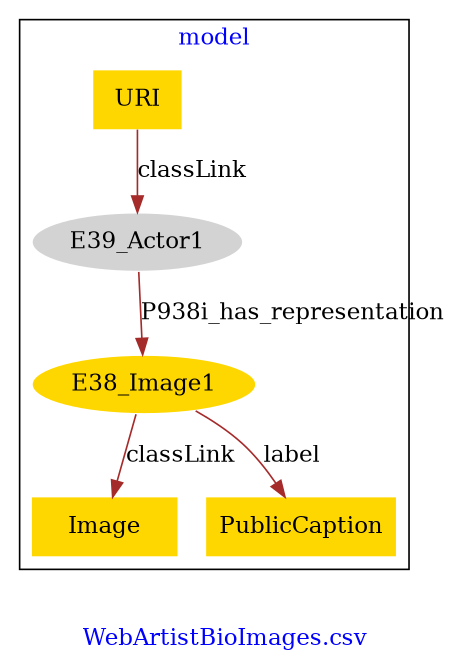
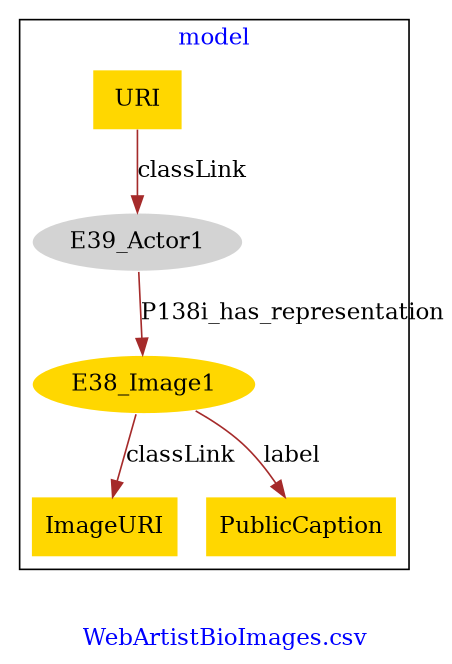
edge "E39_Actor1" -> "E38_Image1": label "P938i_has_representation" -> "P138i_has_representation"
node "Image": label "Image" -> "ImageURI"
